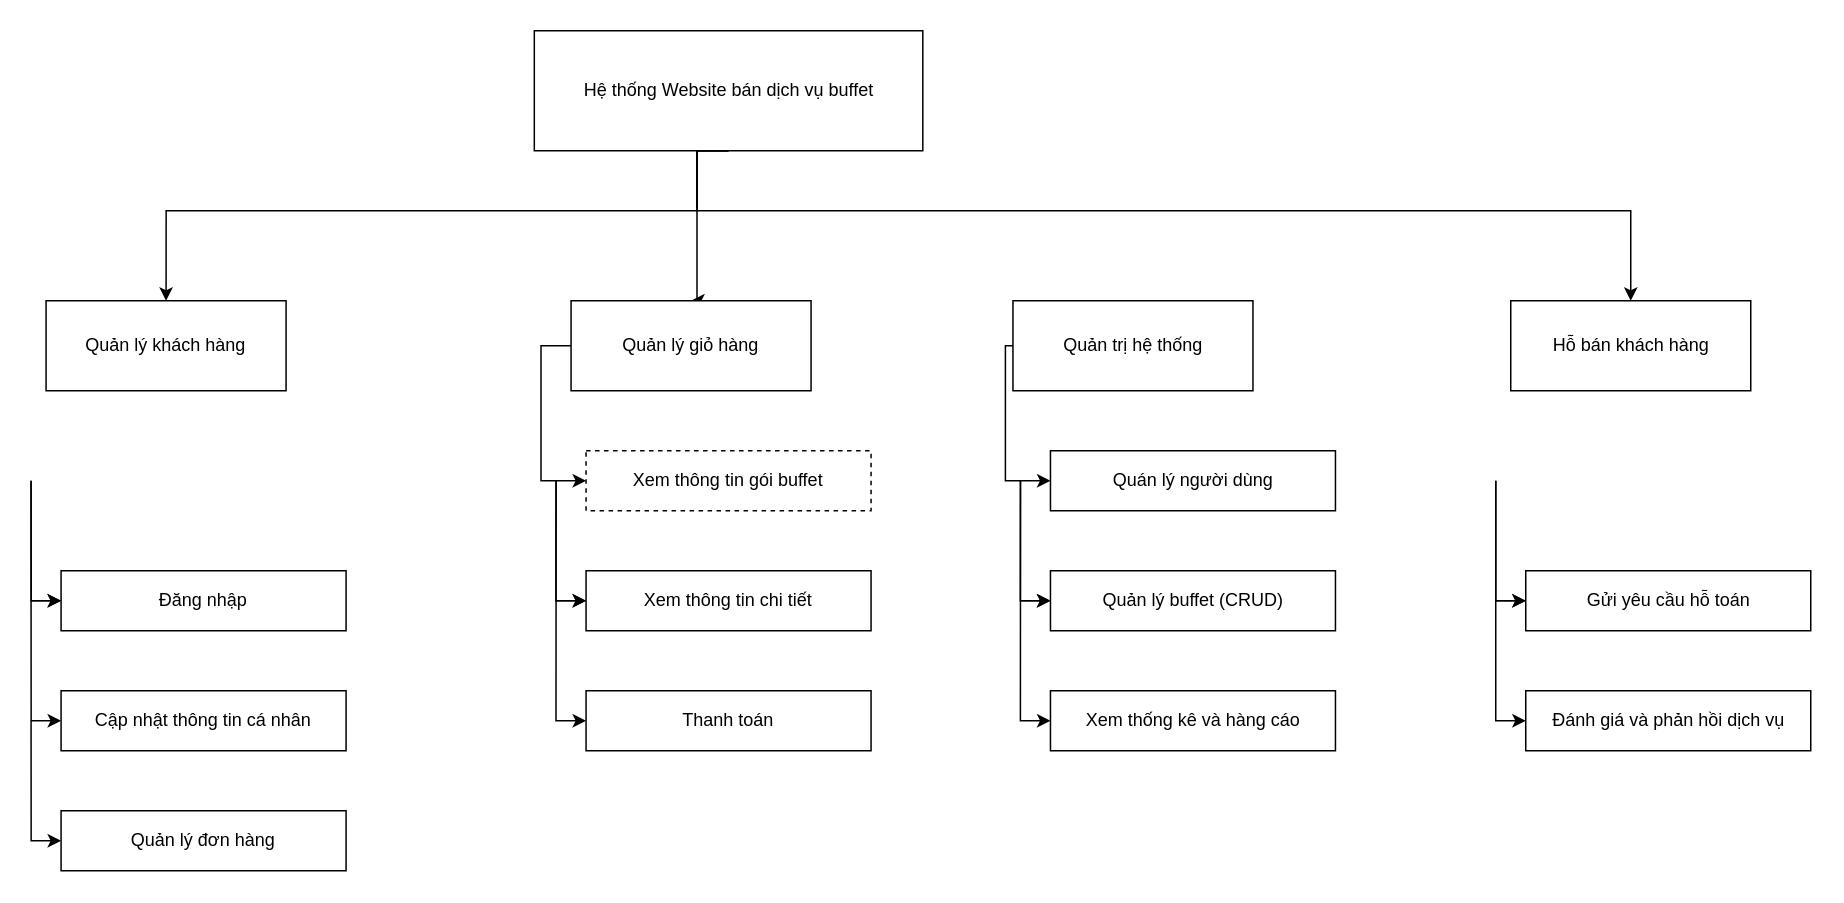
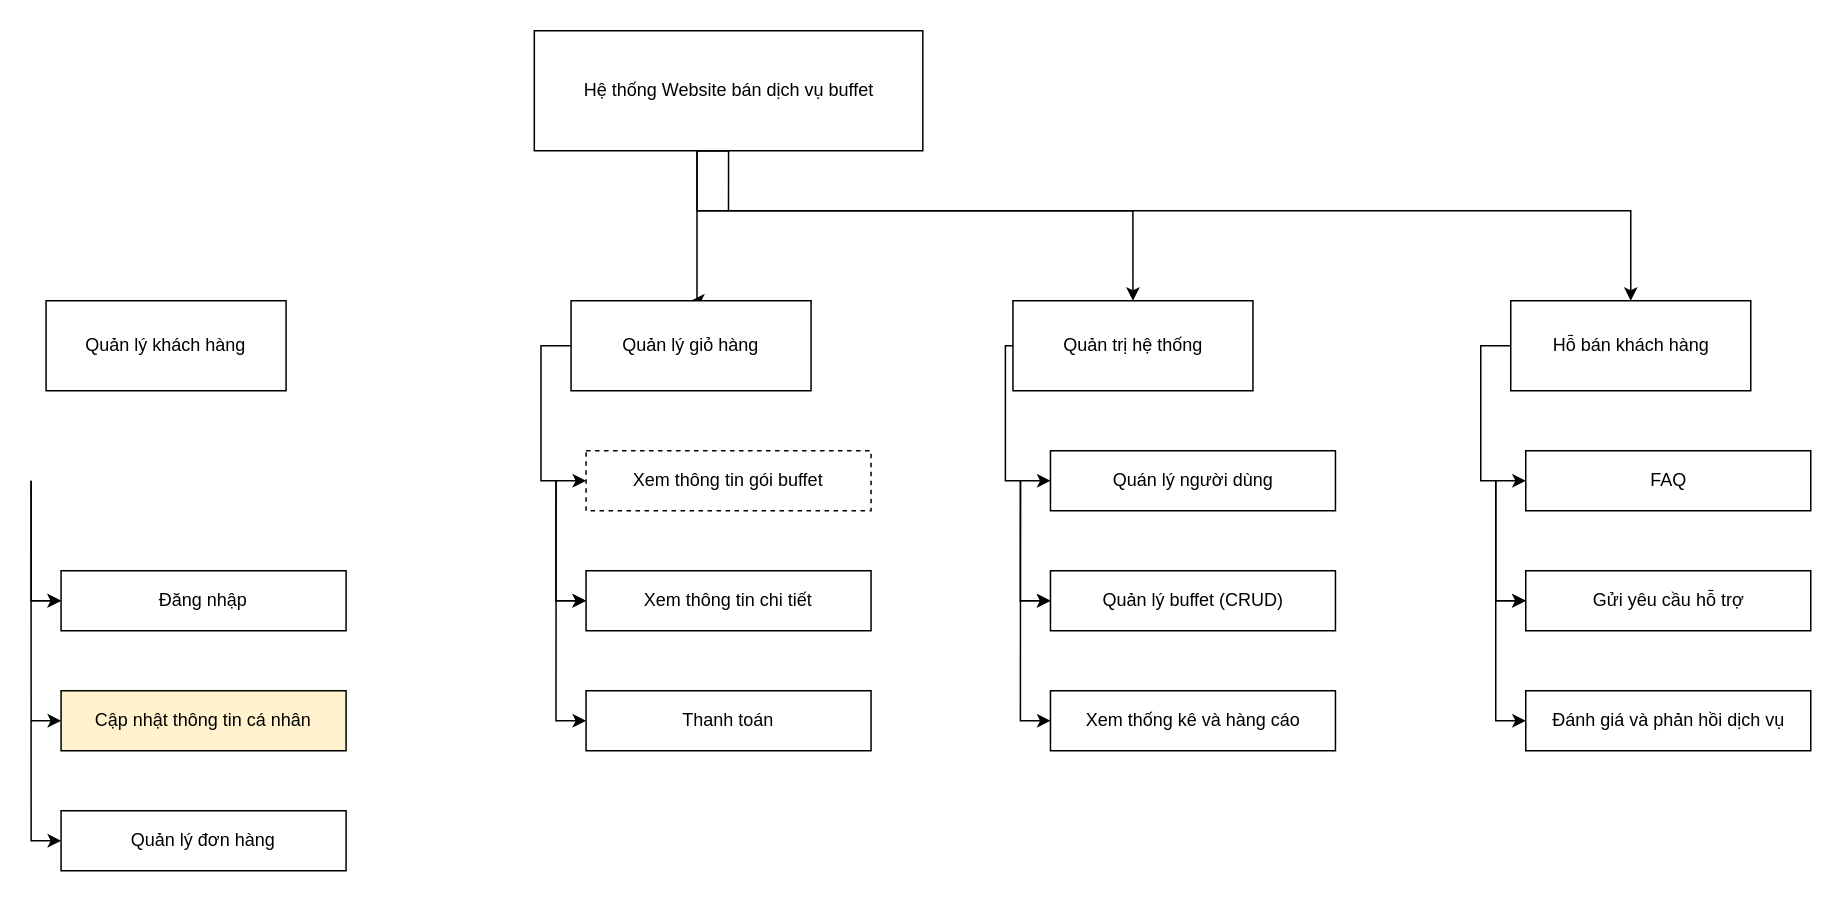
edge "Hệ thống Website bán dịch vụ buffet" -> "Quản lý khách hàng": removed
edge "Hệ thống Website bán dịch vụ buffet" -> "Quản trị hệ thống": added
edge "Hỗ bán khách hàng" -> "FAQ": added
node "FAQ": added
node "Gửi yêu cầu hỗ toán": label "Gửi yêu cầu hỗ toán" -> "Gửi yêu cầu hỗ trợ"
node "Cập nhật thông tin cá nhân": fillcolor #ffffff -> #fff2cc
